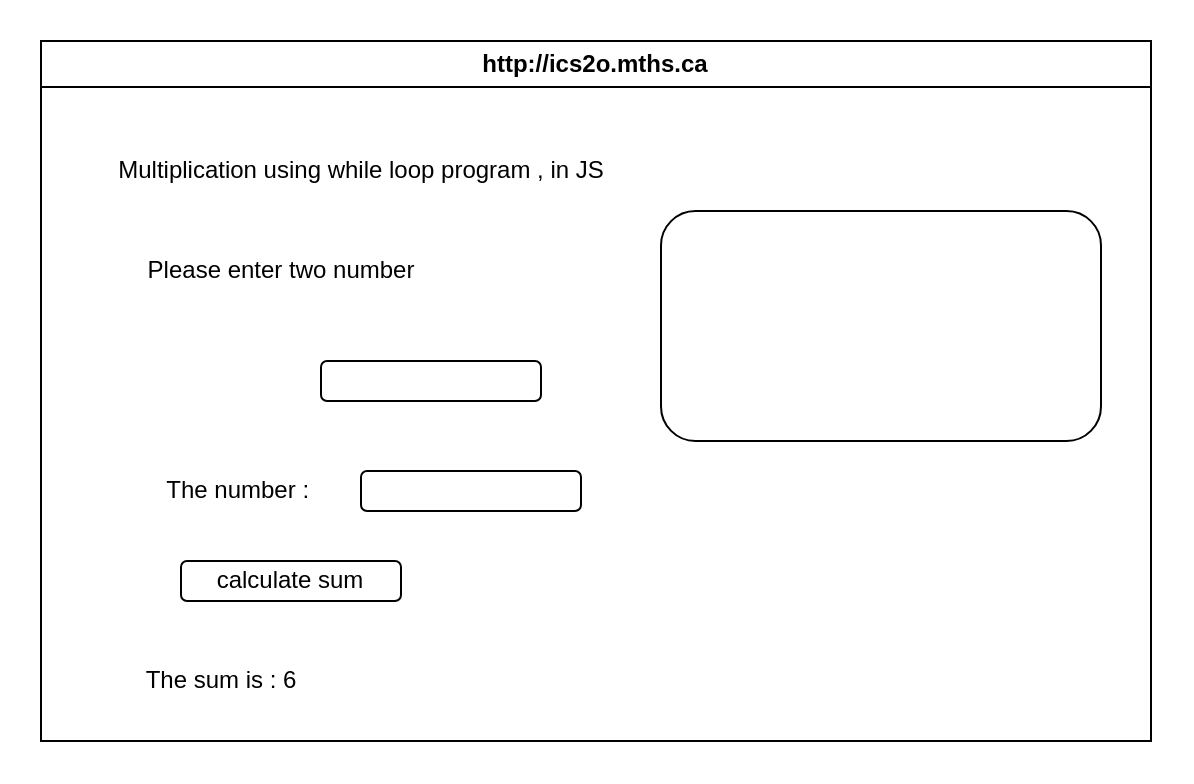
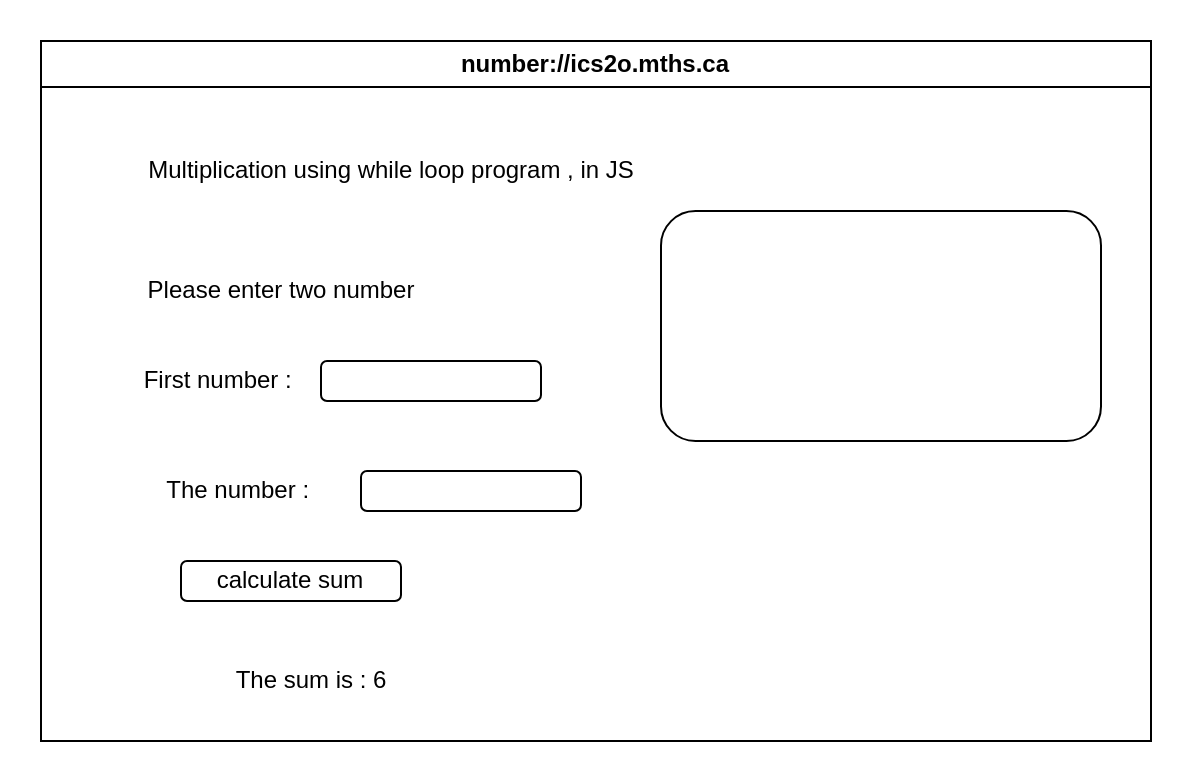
node "http://ics2o.mths.ca": label "http://ics2o.mths.ca" -> "number://ics2o.mths.ca"
node "Multiplication using while loop program , in JS": moved (361, 171) -> (391, 171)
node "Please enter two number": moved (281, 271) -> (281, 291)
node "First number :": added
node "The sum is : 6": moved (221, 681) -> (311, 681)
